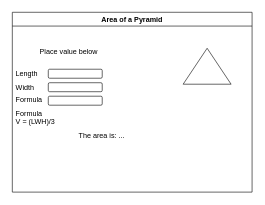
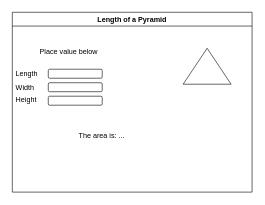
node "Area of a Pyramid": label "Area of a Pyramid" -> "Length of a Pyramid"
node "Formula": label "Formula" -> "Height"
node "Formula V = (LWH)/3": removed
